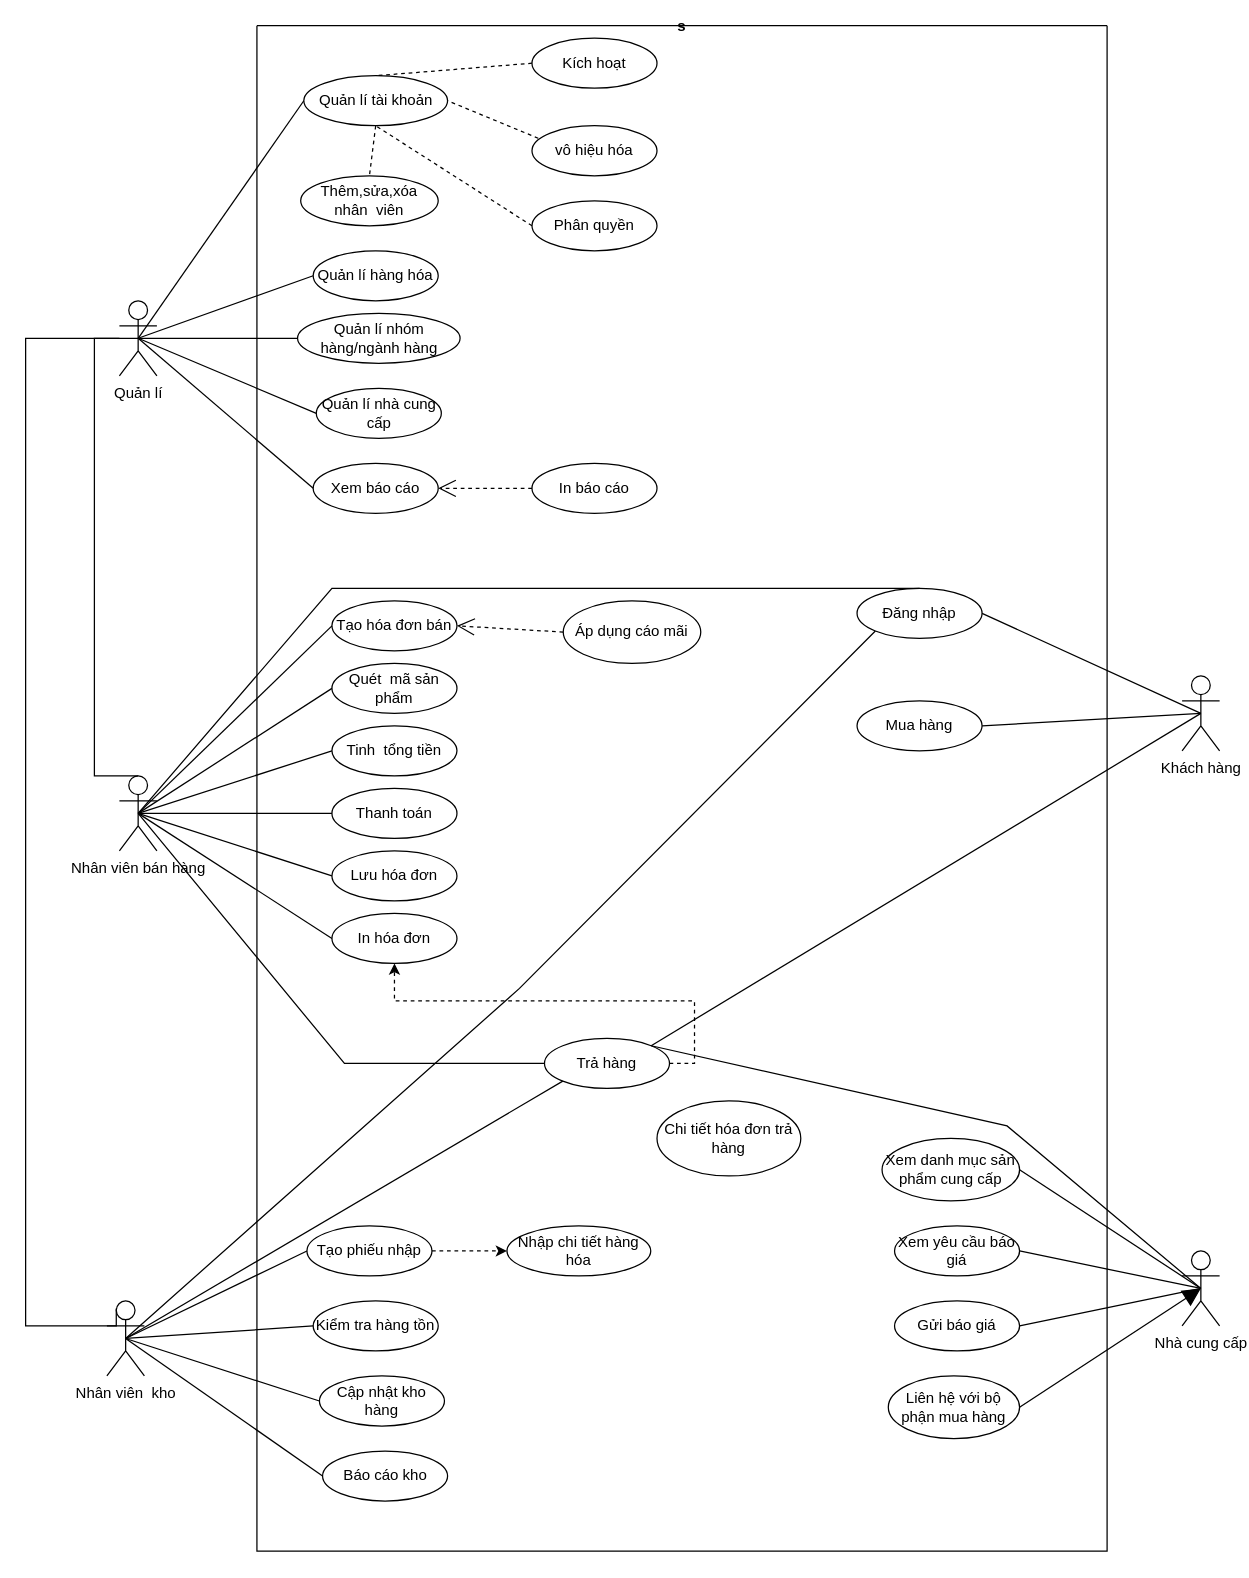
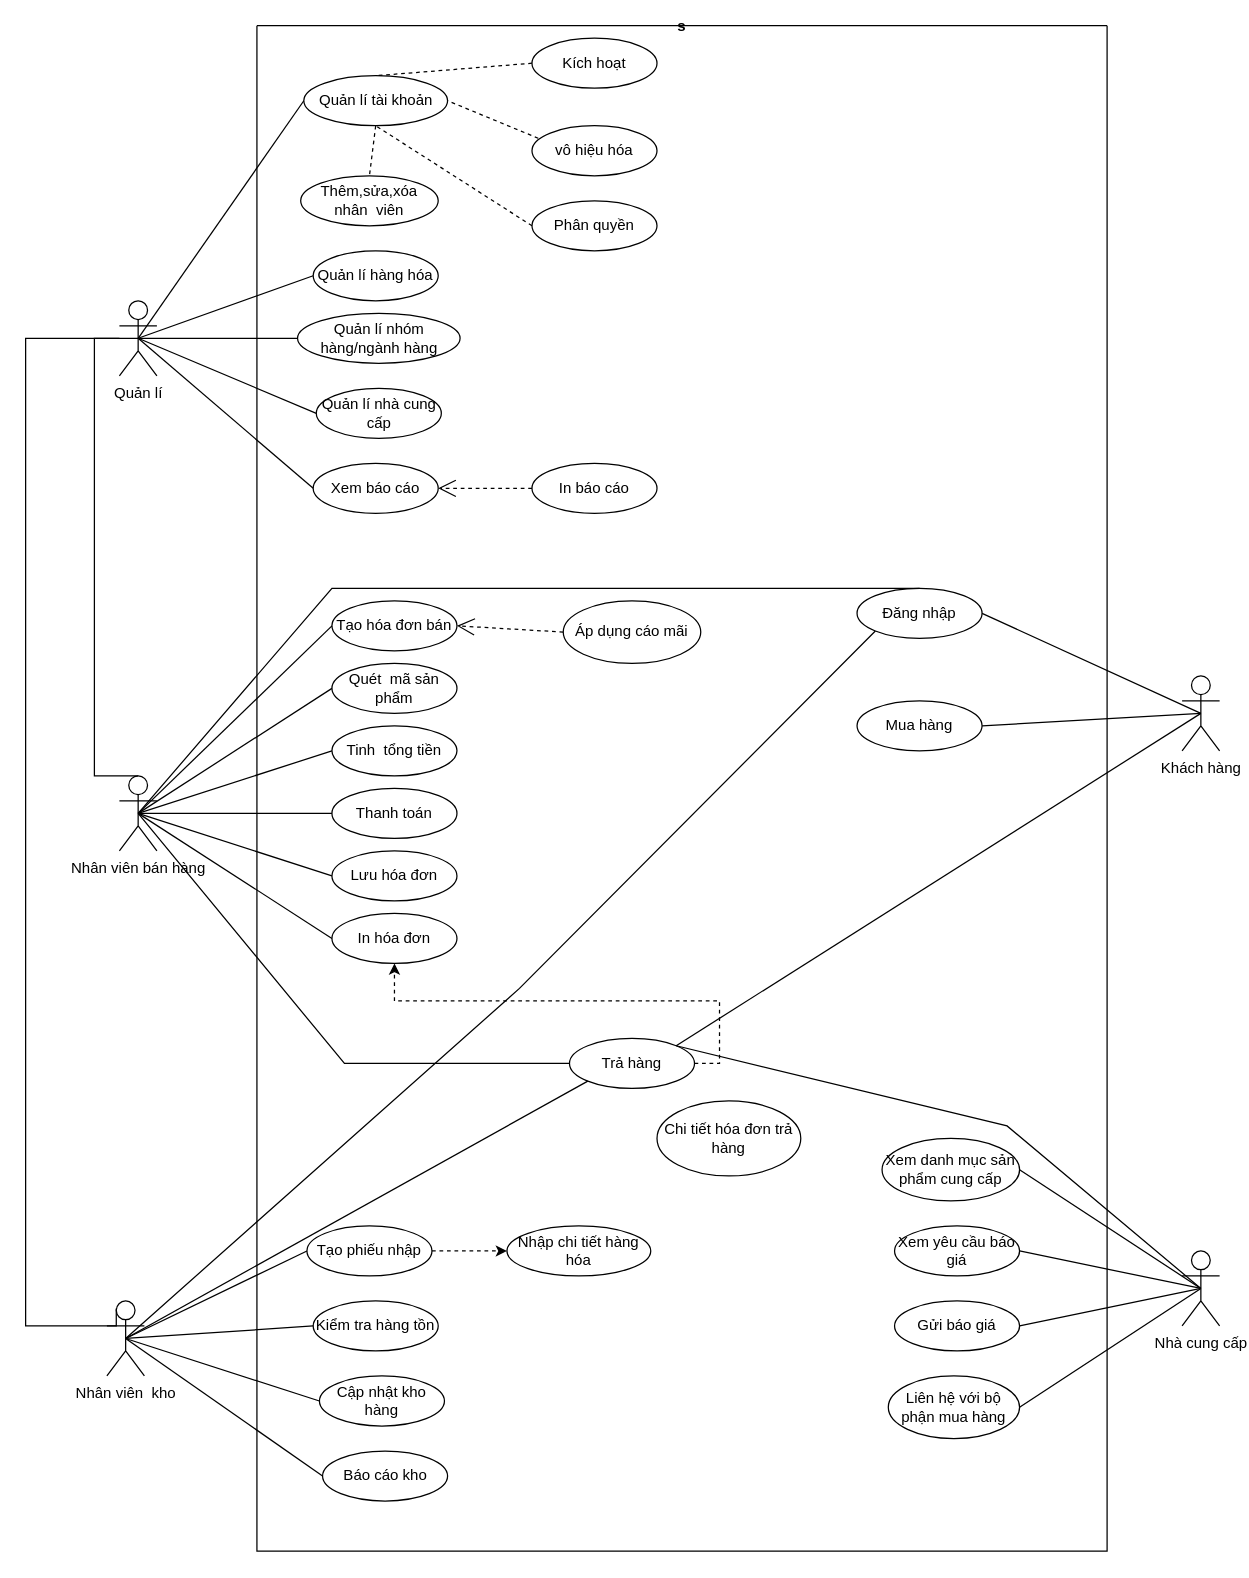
node "Trả hàng": moved (607, 1063) -> (632, 1063)
edge "Liên hệ với bộ phận mua hàng" -> "Nhà cung cấp": arrowhead block -> none
